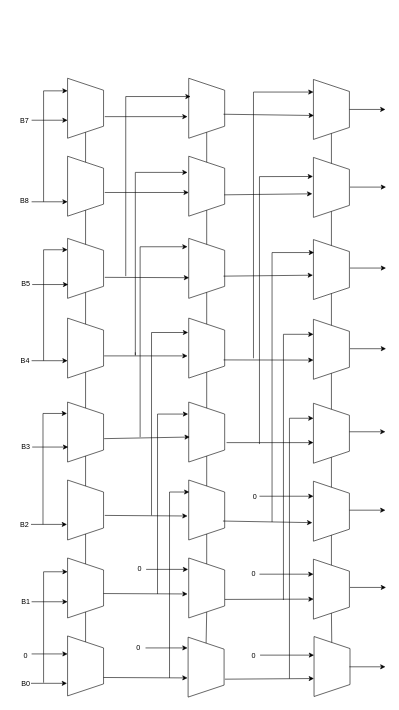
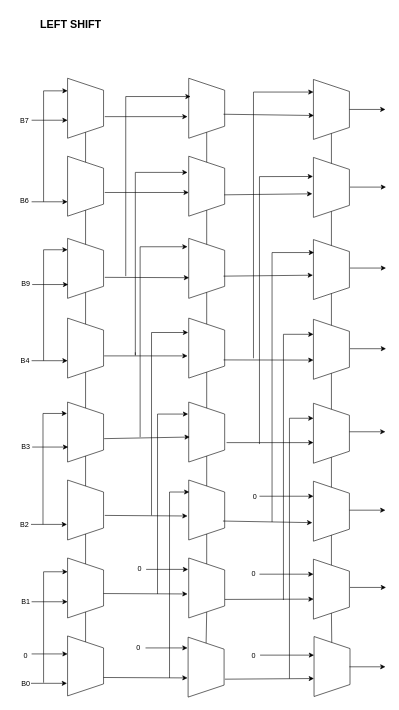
node "LEFT SHIFT": added
node "B8": label "B8" -> "B6"
node "B5": label "B5" -> "B9"
